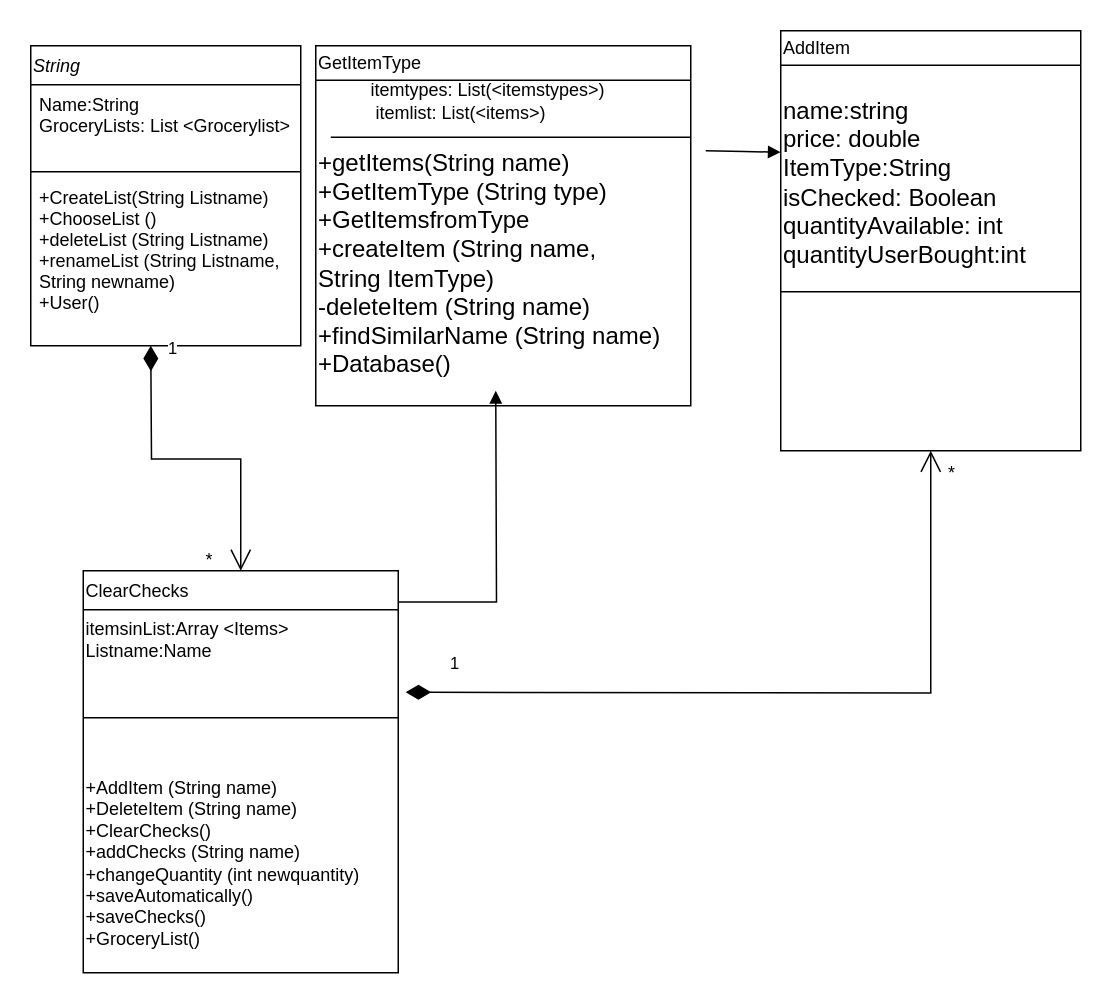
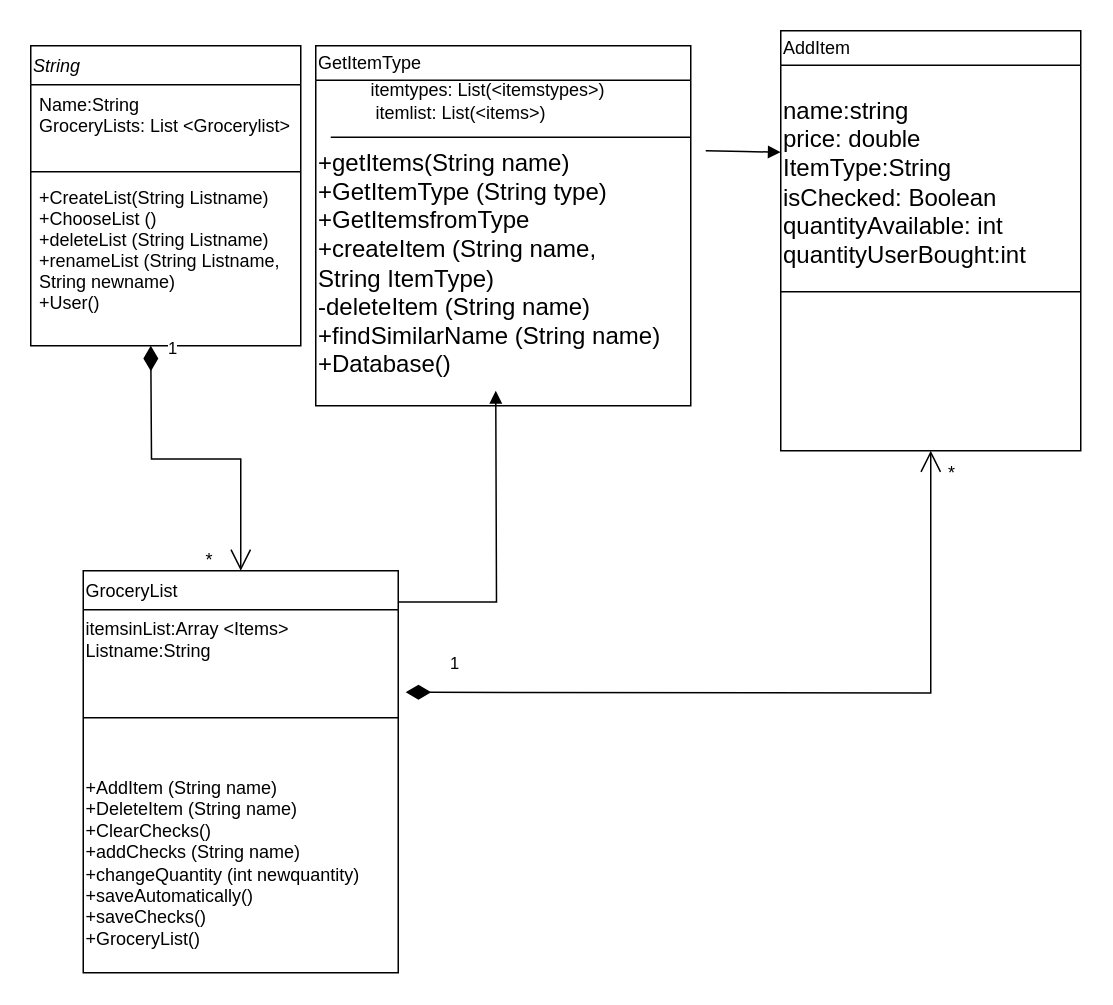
node "ClearChecks": label "ClearChecks" -> "GroceryList"
node "itemsinList:Array <Items> Listname:Name": label "itemsinList:Array <Items> Listname:Name" -> "itemsinList:Array <Items> Listname:String"
